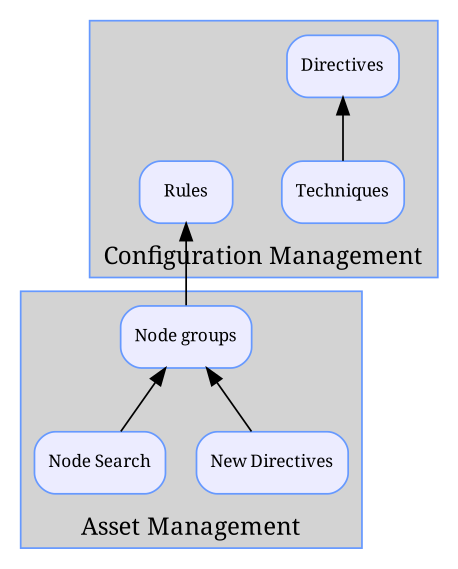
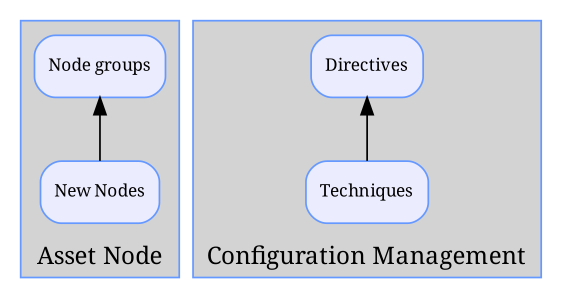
node "Rules": removed
node "Node Search": removed
node "New Directives": label "New Directives" -> "New Nodes"
cluster "Asset Management": label "Asset Management" -> "Asset Node"
